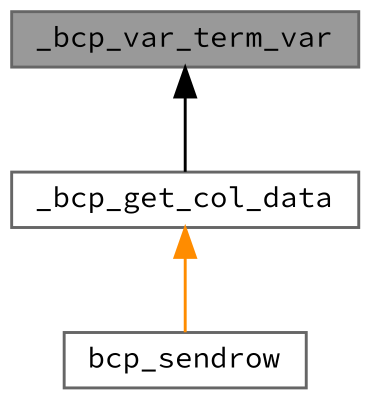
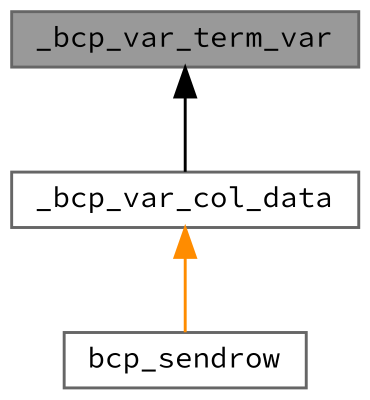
node "_bcp_get_col_data": label "_bcp_get_col_data" -> "_bcp_var_col_data"
